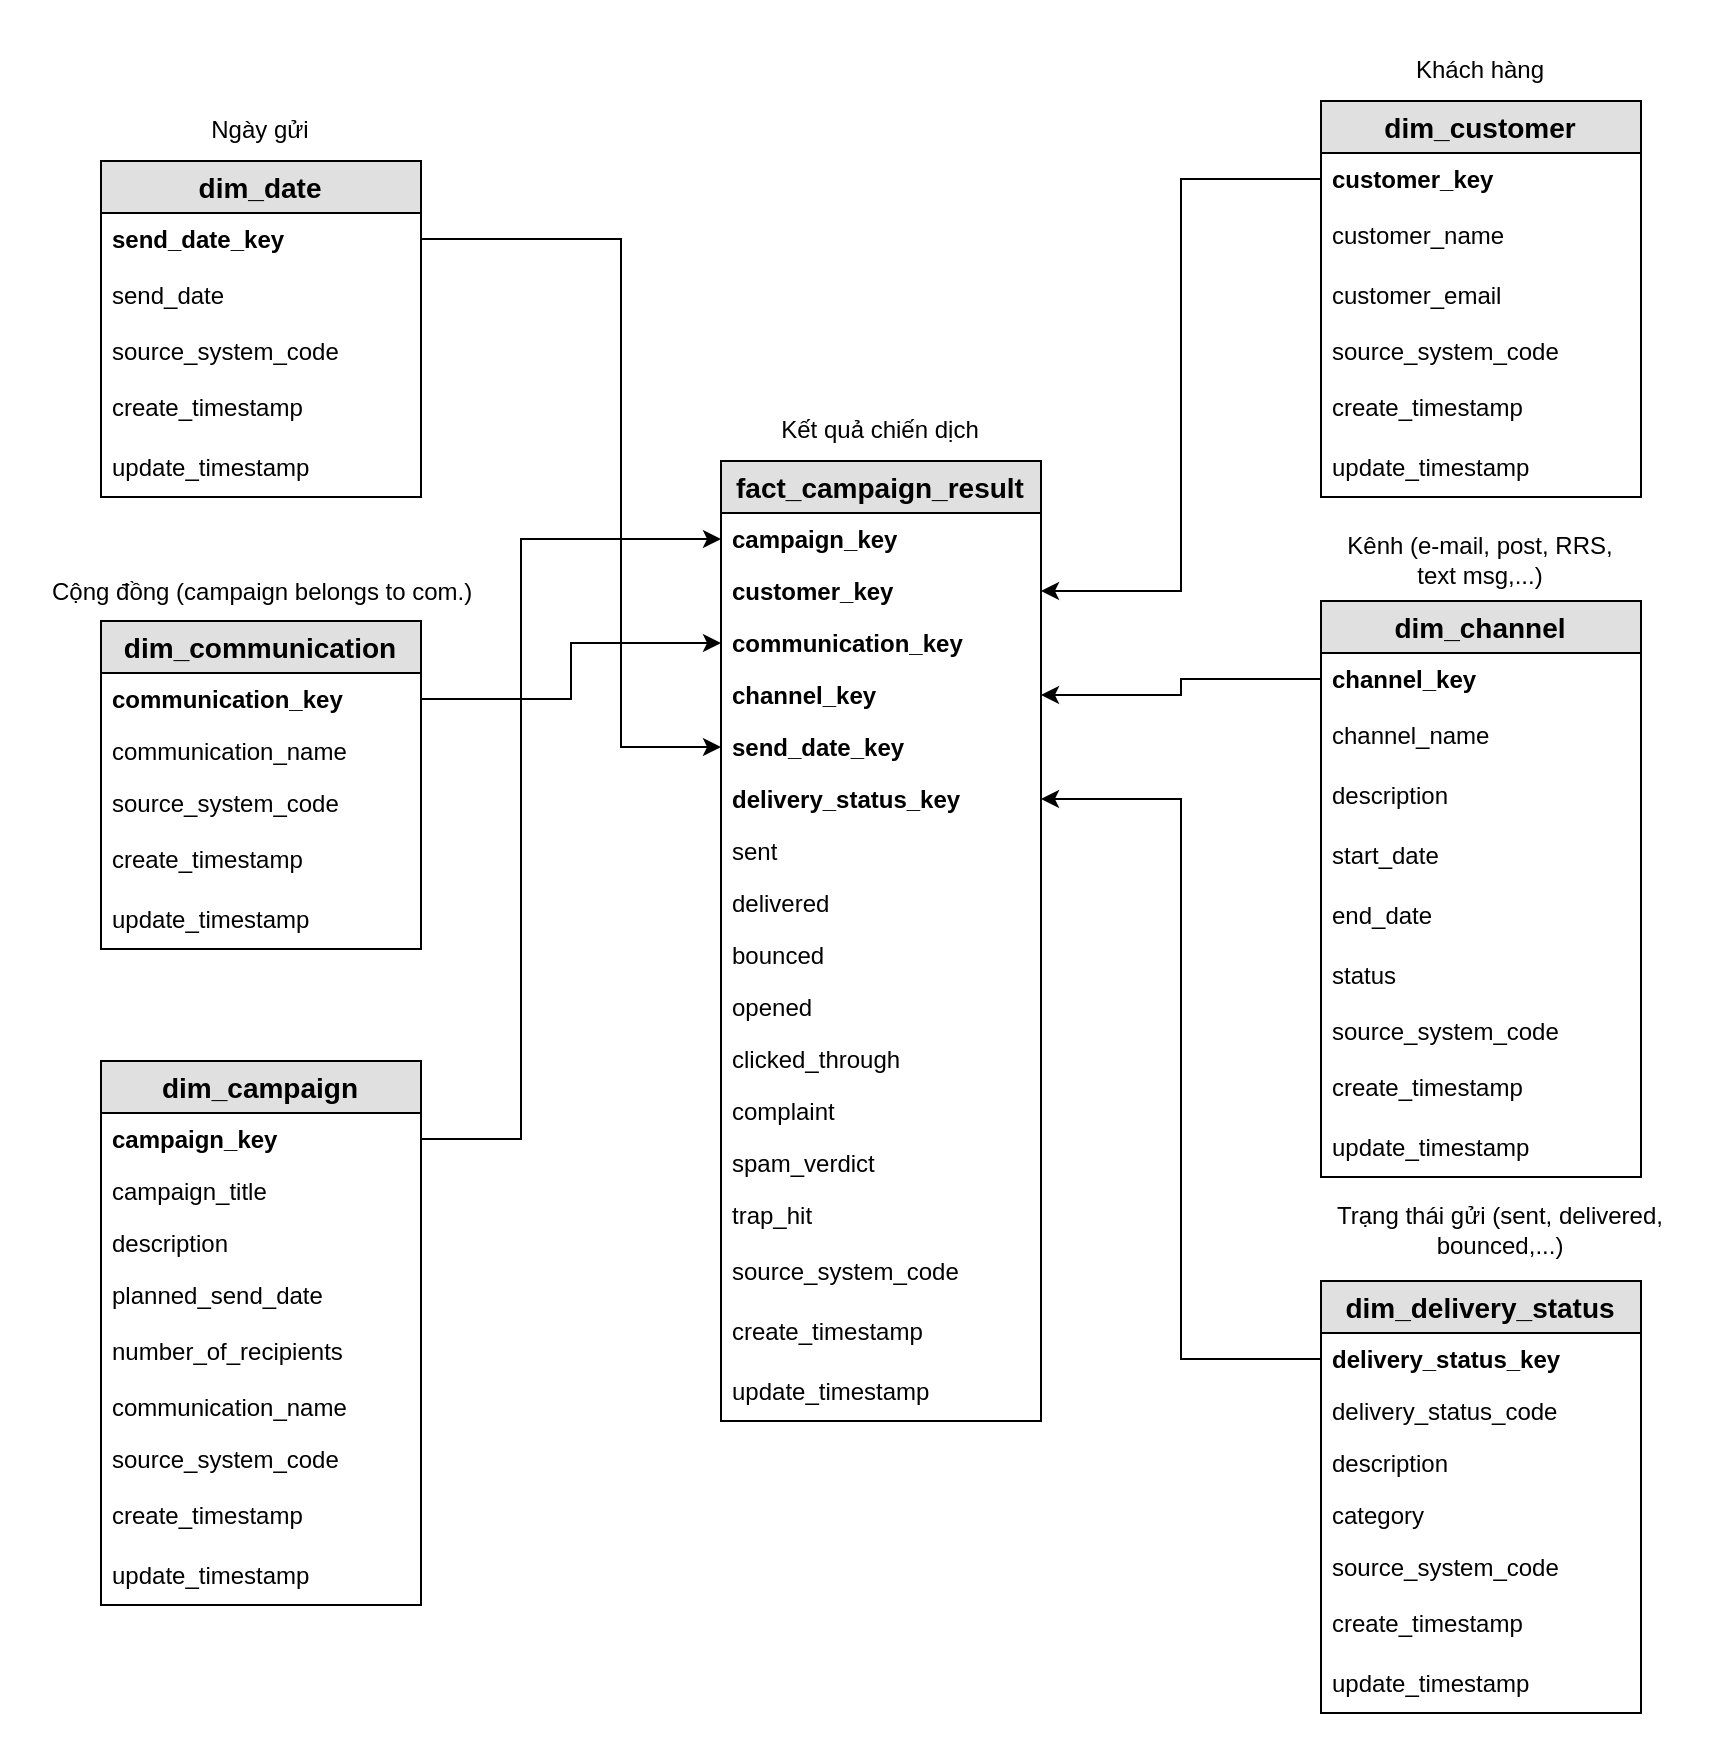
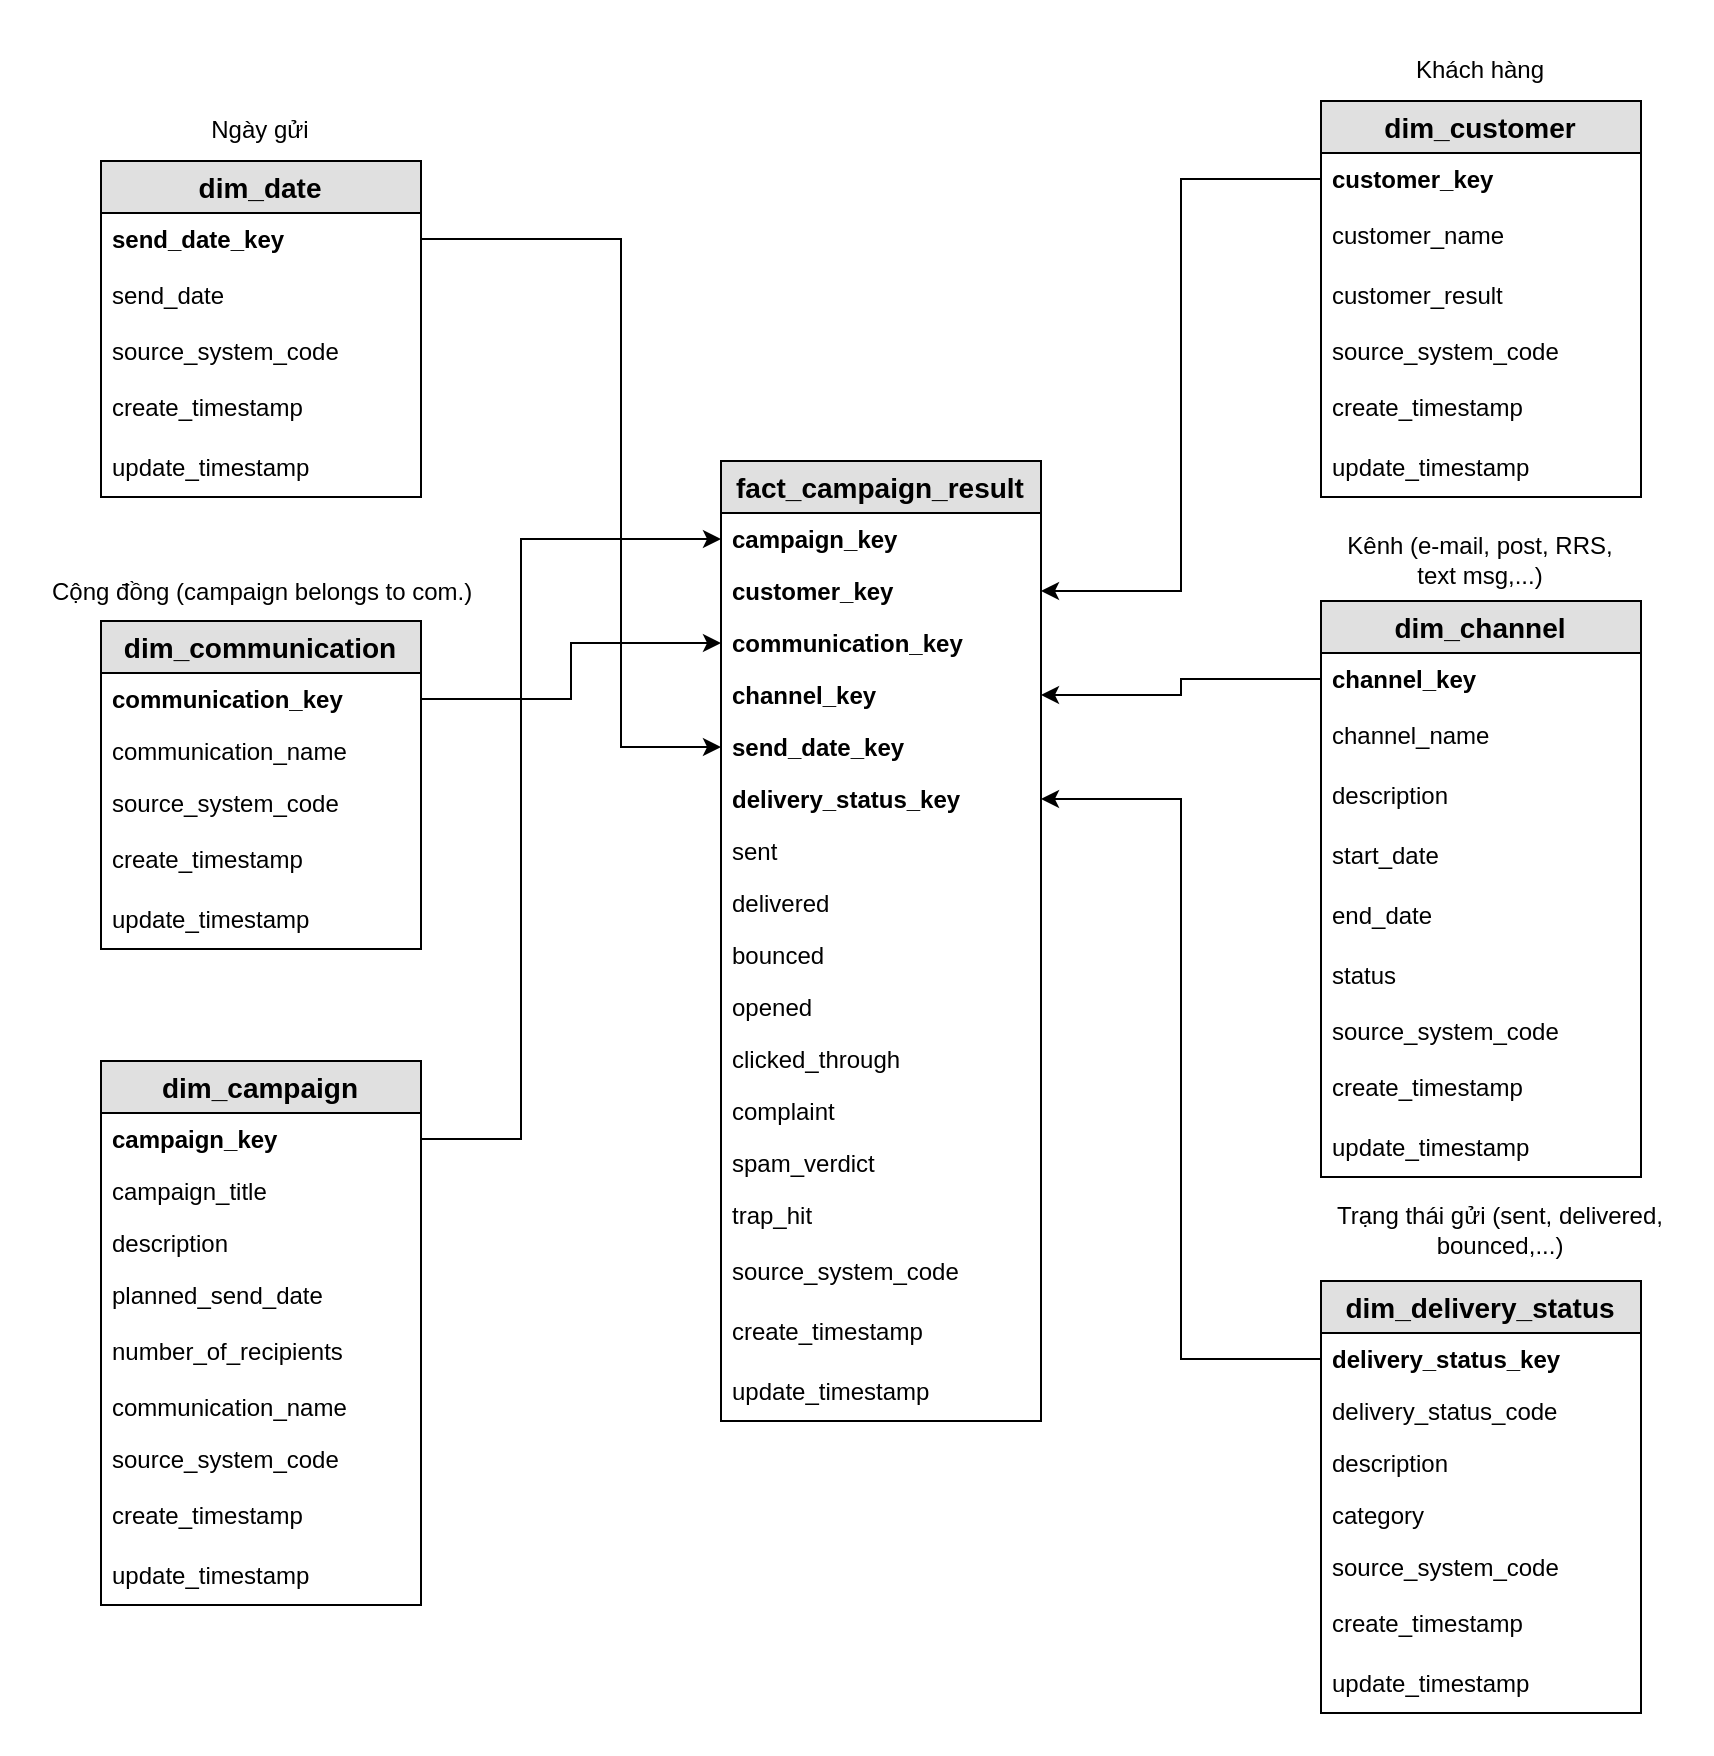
node "customer_email": label "customer_email" -> "customer_result"
node "Kết quả chiến dịch": removed
